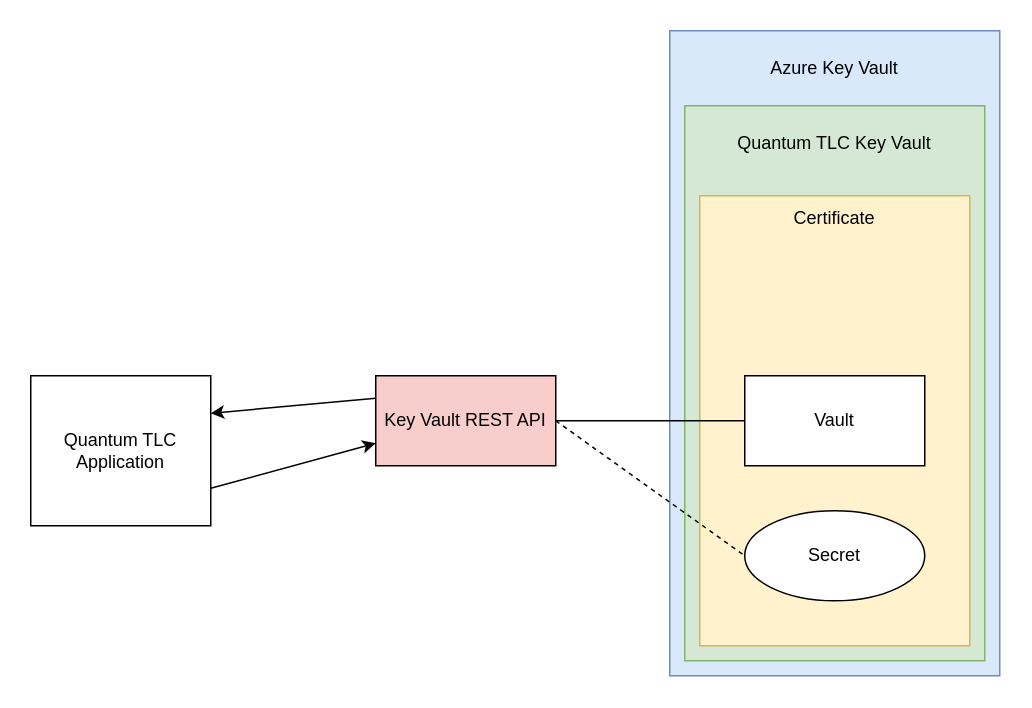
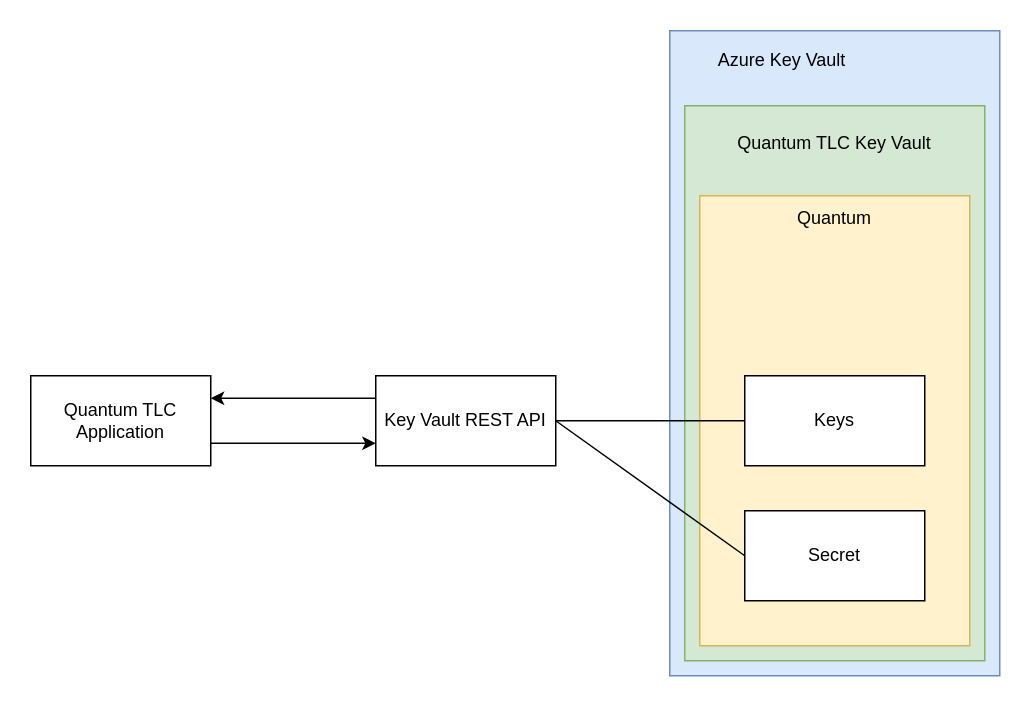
node "Azure Key Vault": moved (835, 68) -> (782, 61)
node "Certificate": label "Certificate" -> "Quantum"
node "Key Vault REST API": fillcolor #f8cecc -> #ffffff
node "Vault": label "Vault" -> "Keys"
node "Quantum TLC Application": size 180x150 -> 180x90
edge "Key Vault REST API" -- "Secret": style dashed -> solid
node "Secret": shape ellipse -> rectangle
